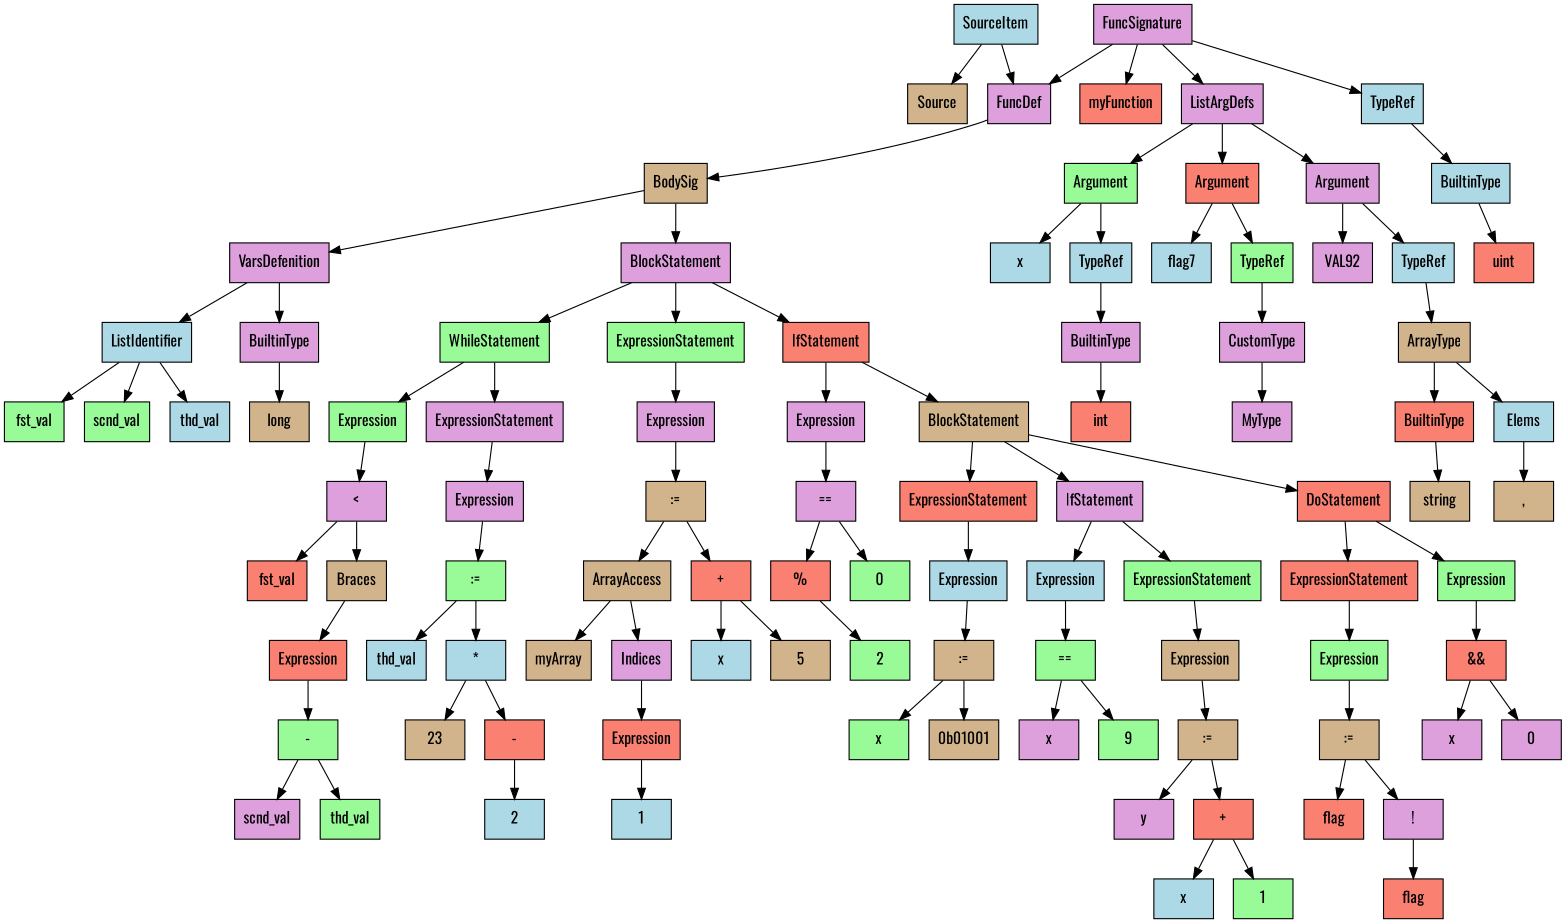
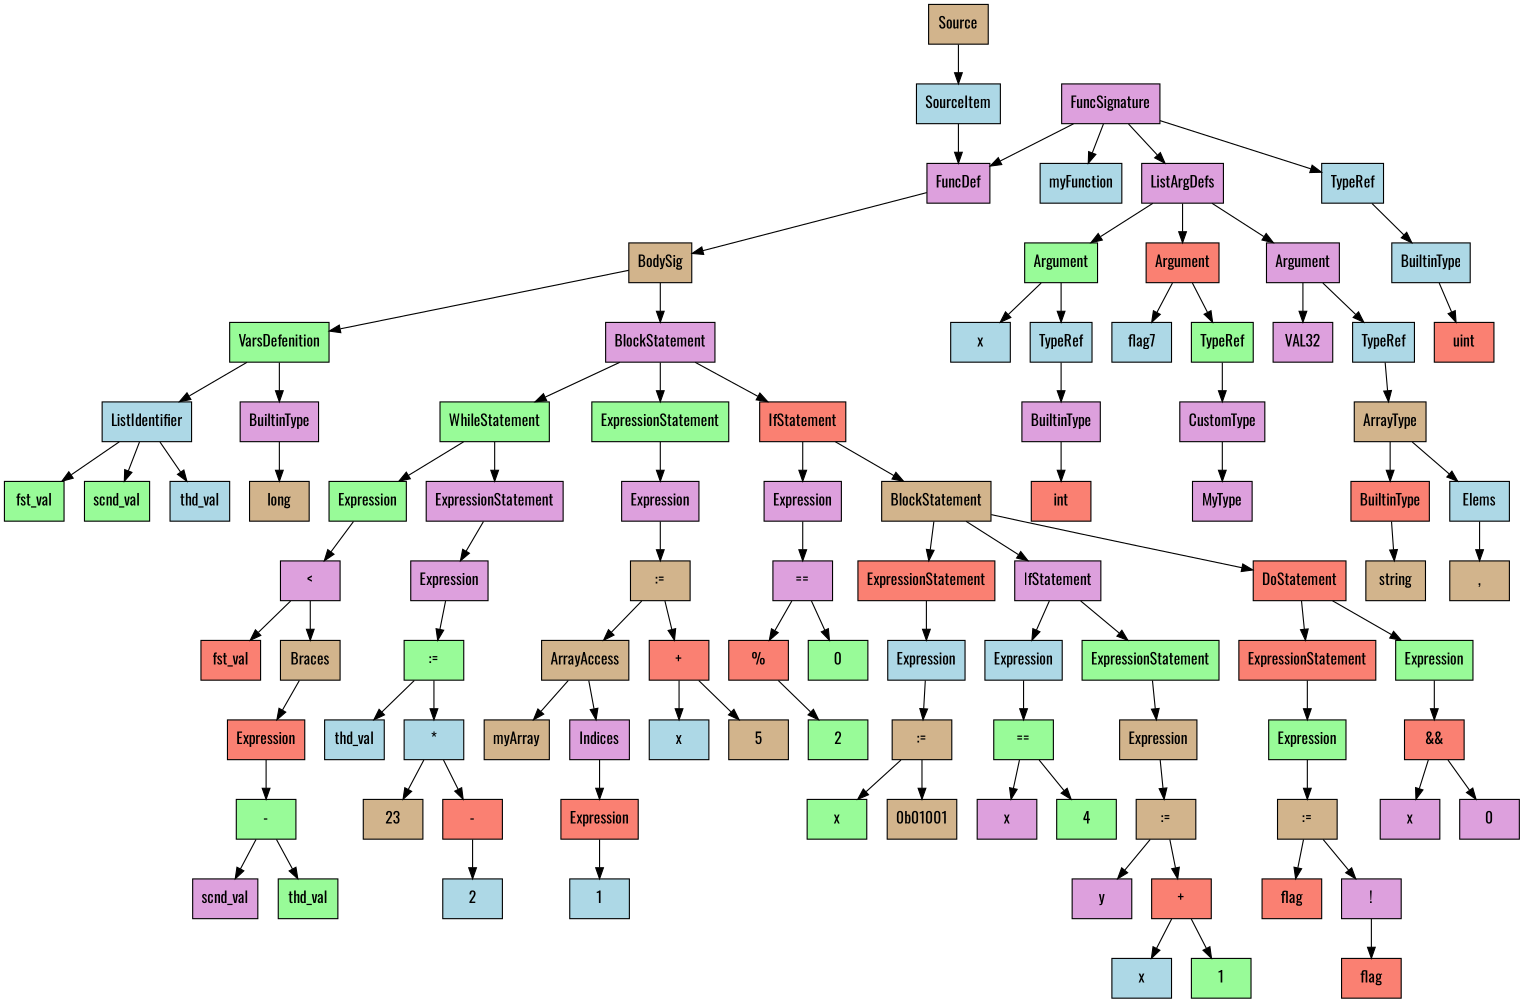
edge "SourceItem" -> "Source": reversed
node "myFunction": fillcolor salmon -> lightblue
node "VarsDefenition": fillcolor plum -> palegreen
node "VAL92": label "VAL92" -> "VAL32"
node "9": label "9" -> "4"
